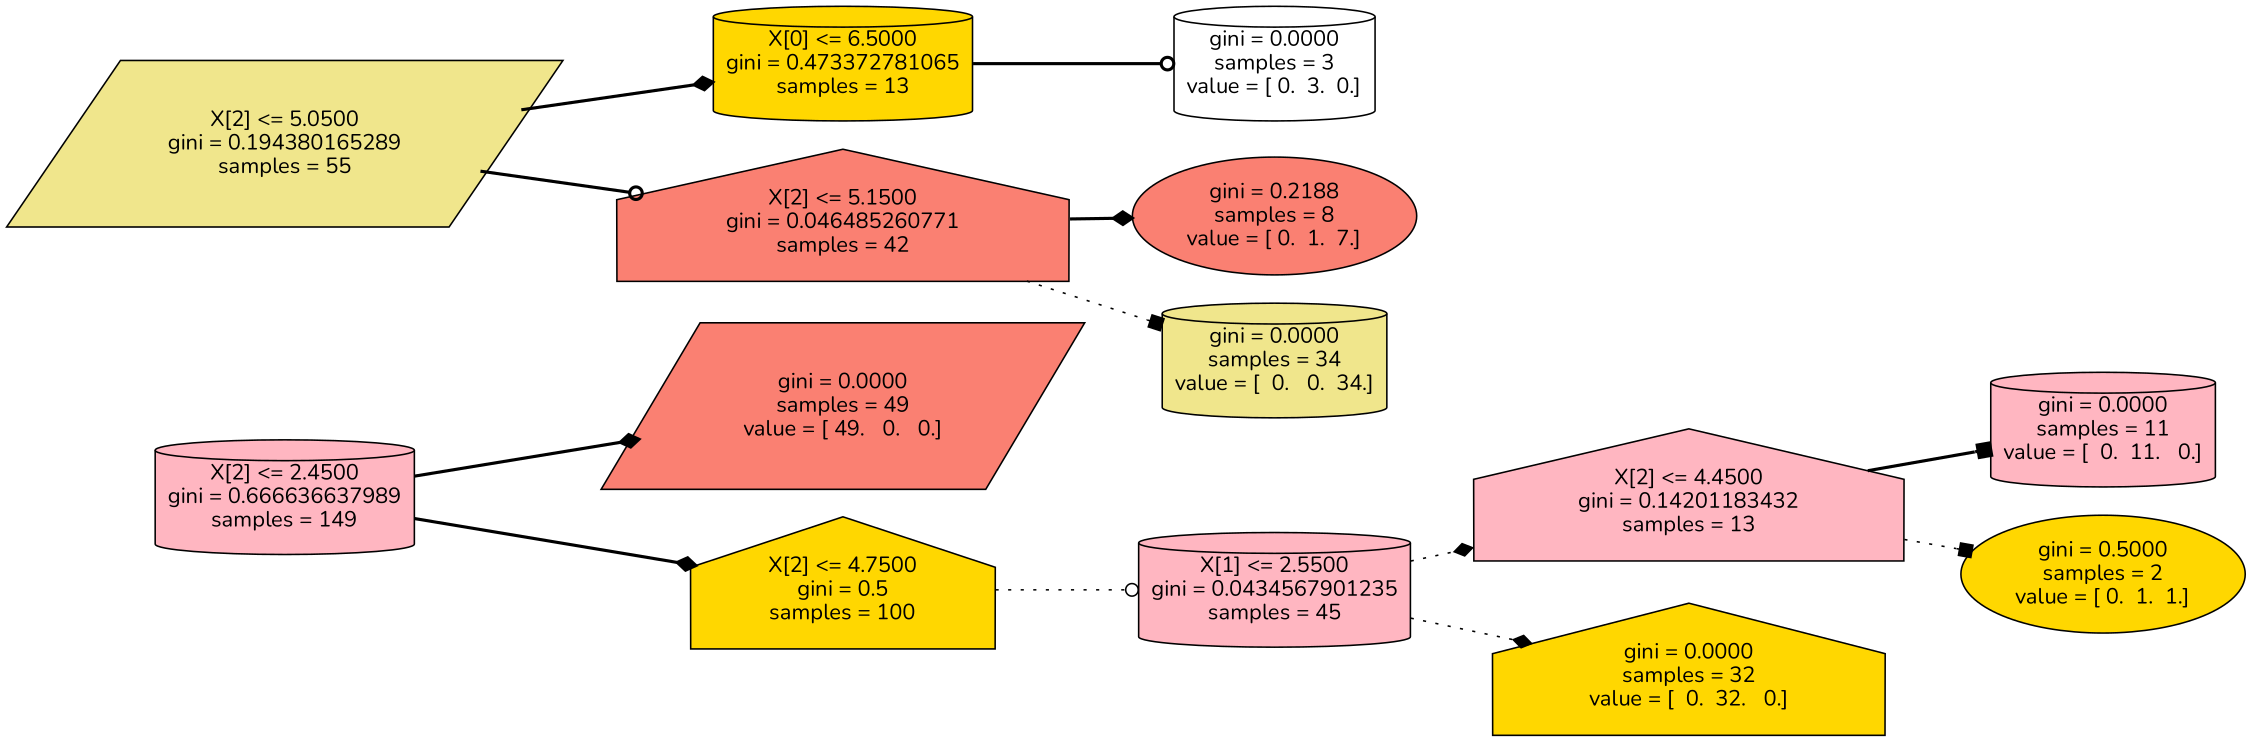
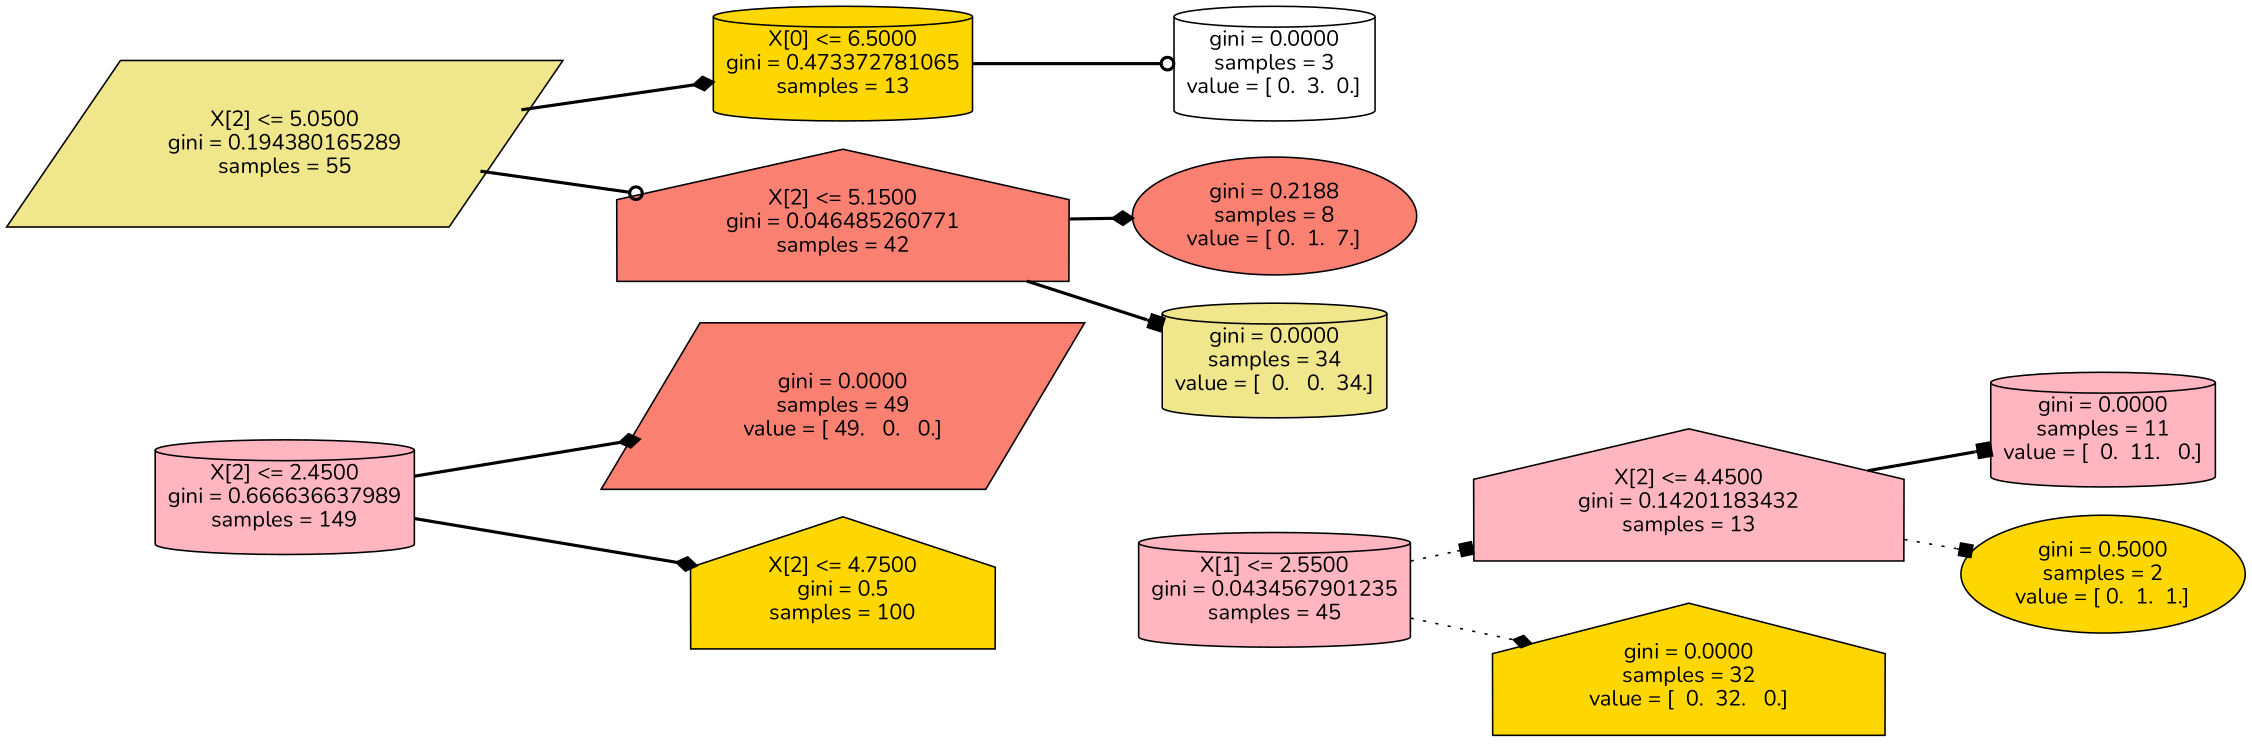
edge "X[2] <= 5.1500 gini = 0.046485260771 samples = 42" -> "gini = 0.0000 samples = 34 value = [  0.   0.  34.]": style dotted -> bold
edge "X[1] <= 2.5500 gini = 0.0434567901235 samples = 45" -> "X[2] <= 4.4500 gini = 0.14201183432 samples = 13": arrowhead diamond -> box
edge "X[2] <= 4.7500 gini = 0.5 samples = 100" -> "X[1] <= 2.5500 gini = 0.0434567901235 samples = 45": removed
